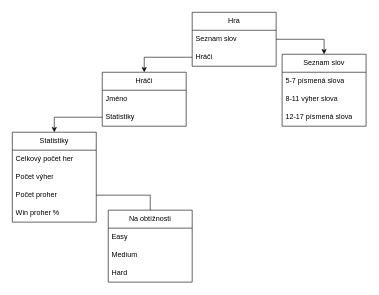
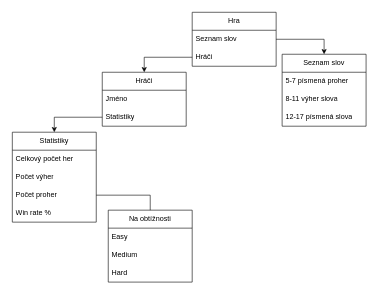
node "5-7 písmená slova": label "5-7 písmená slova" -> "5-7 písmená proher"
node "Win proher %": label "Win proher %" -> "Win rate %"
